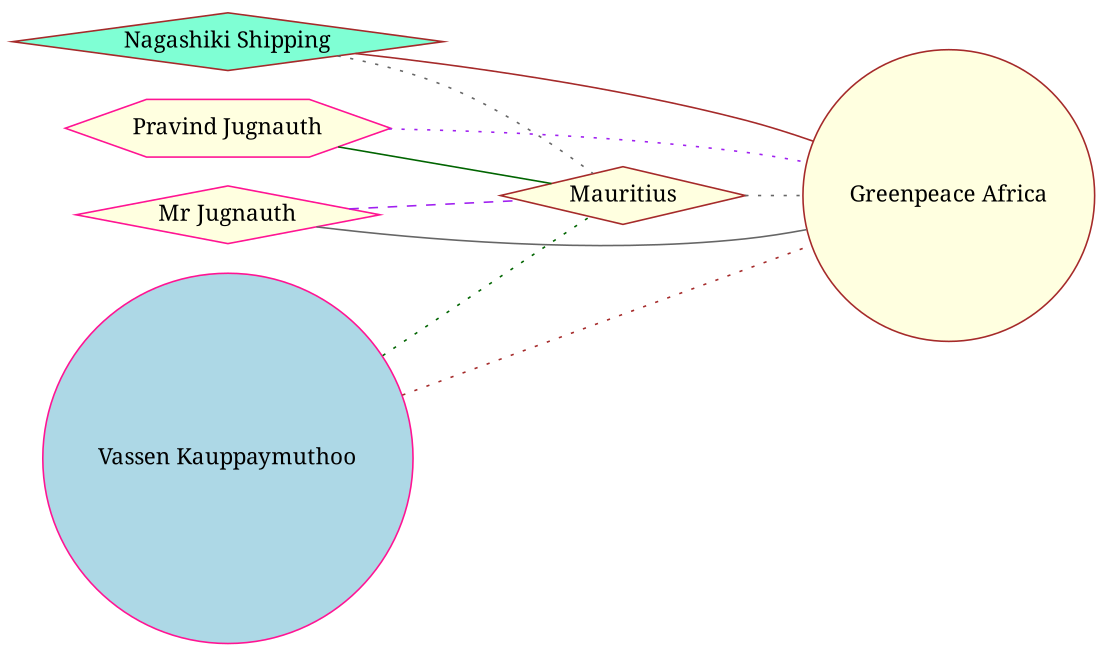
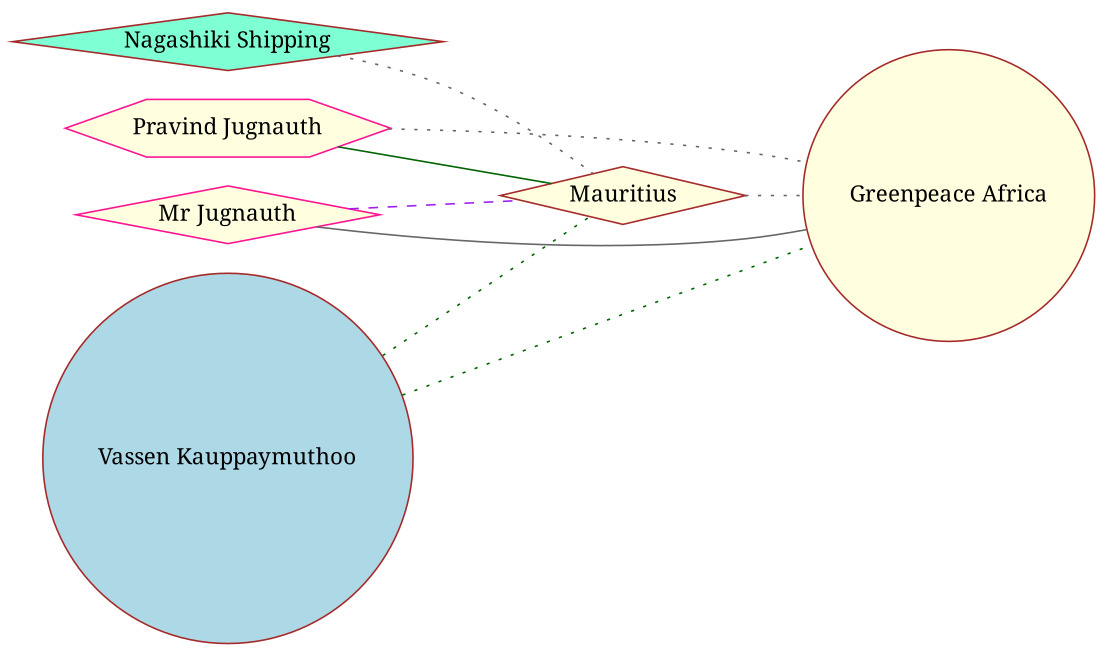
edge "Nagashiki Shipping" -- "Greenpeace Africa": removed
edge "Pravind Jugnauth" -- "Greenpeace Africa": color purple -> gray40
edge "Greenpeace Africa" -- "Vassen Kauppaymuthoo": color brown -> darkgreen
node "Vassen Kauppaymuthoo": color deeppink -> brown
